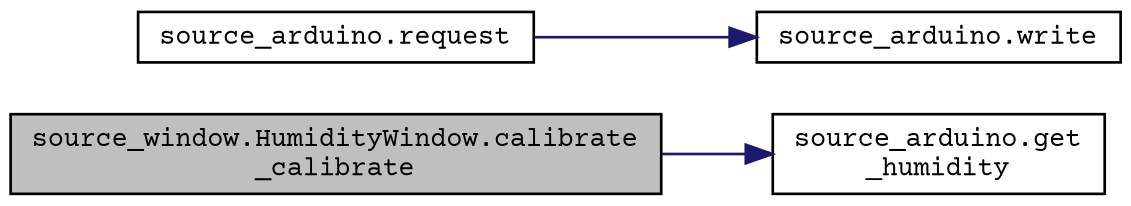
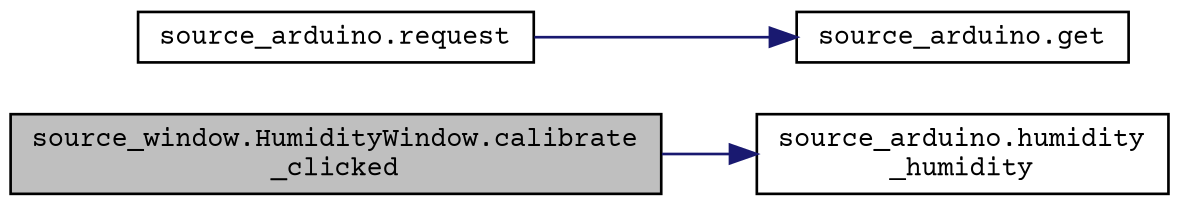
node "source_arduino.write": label "source_arduino.write" -> "source_arduino.get"
node "source_window.HumidityWindow.calibrate _calibrate": label "source_window.HumidityWindow.calibrate _calibrate" -> "source_window.HumidityWindow.calibrate _clicked"
node "source_arduino.get _humidity": label "source_arduino.get _humidity" -> "source_arduino.humidity _humidity"
